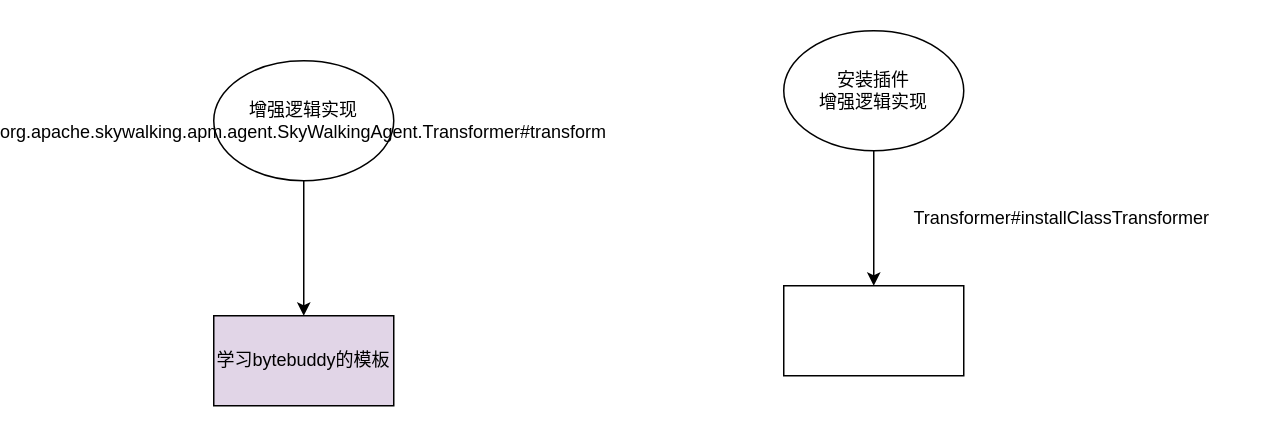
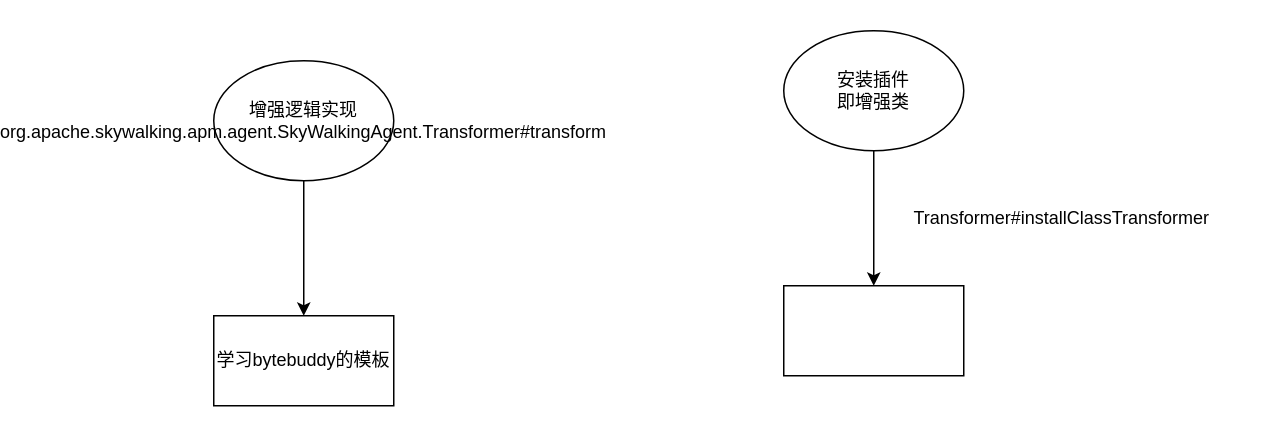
node "安装插件 增强逻辑实现": label "安装插件 增强逻辑实现" -> "安装插件 即增强类"
node "学习bytebuddy的模板": fillcolor #e1d5e7 -> #ffffff
